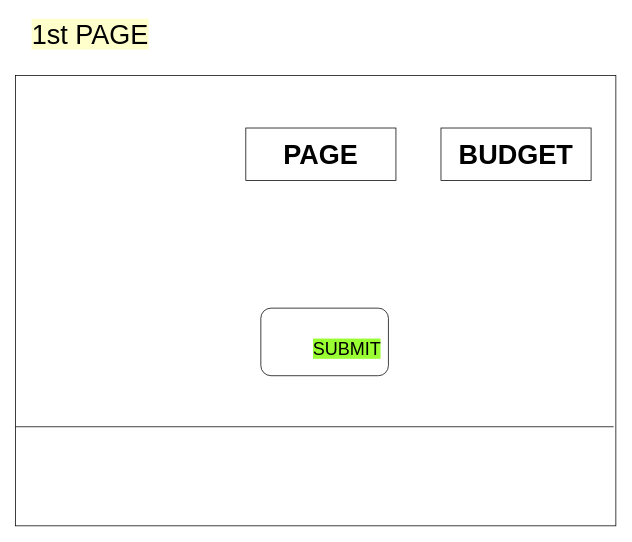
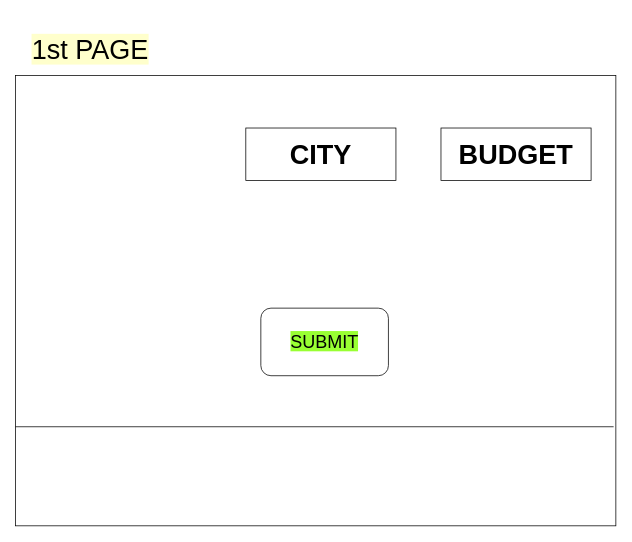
node "1st PAGE": moved (90, 34) -> (90, 49)
node "PAGE": label "PAGE" -> "CITY"
node "SUBMIT": moved (347, 349) -> (324, 342)
